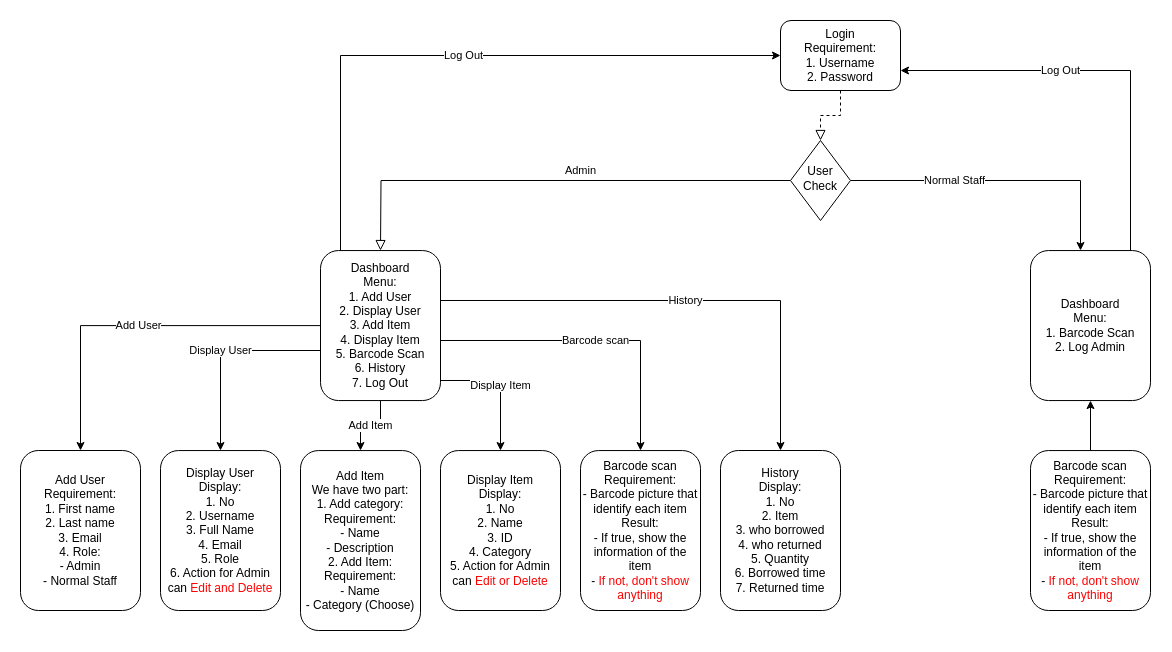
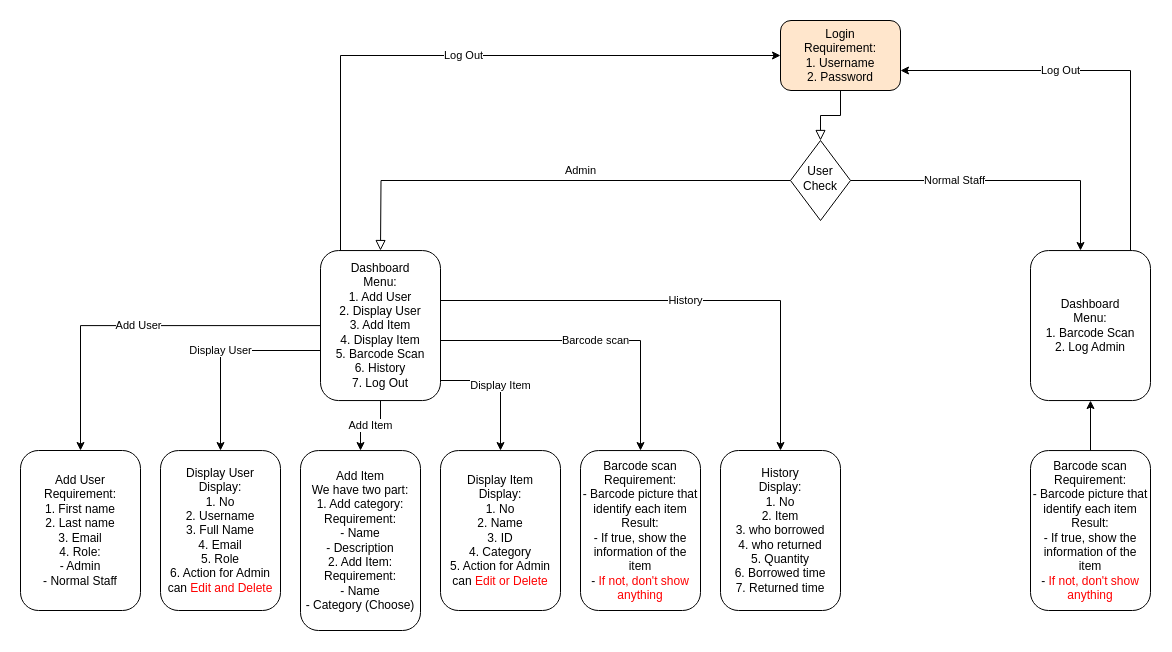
node "Login Requirement: 1. Username 2. Password": fillcolor #ffffff -> #ffe6cc
edge "Login Requirement: 1. Username 2. Password" -> "User Check": style dashed -> solid
